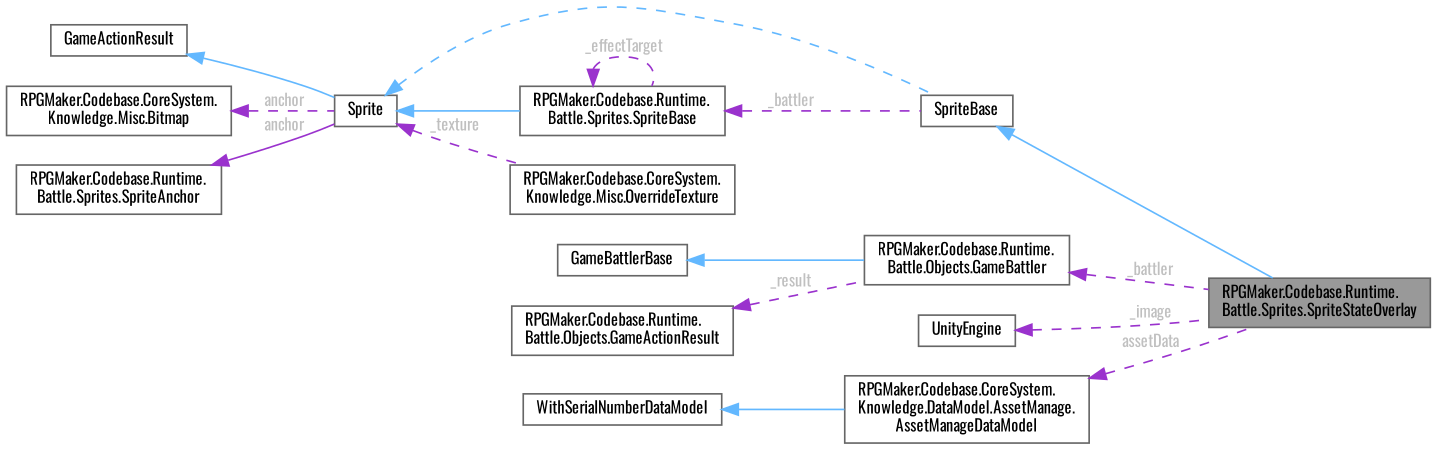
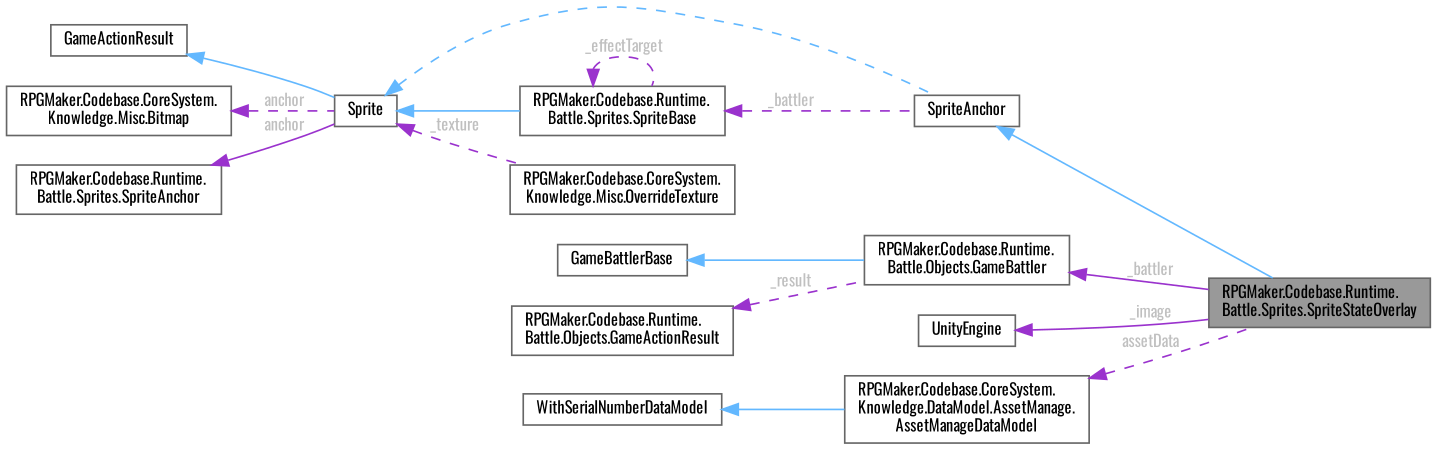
node "SpriteBase": label "SpriteBase" -> "SpriteAnchor"
edge "RPGMaker.Codebase.Runtime. Battle.Sprites.SpriteStateOverlay" -> "RPGMaker.Codebase.Runtime. Battle.Objects.GameBattler": style dashed -> solid
edge "RPGMaker.Codebase.Runtime. Battle.Sprites.SpriteStateOverlay" -> "UnityEngine": style dashed -> solid
